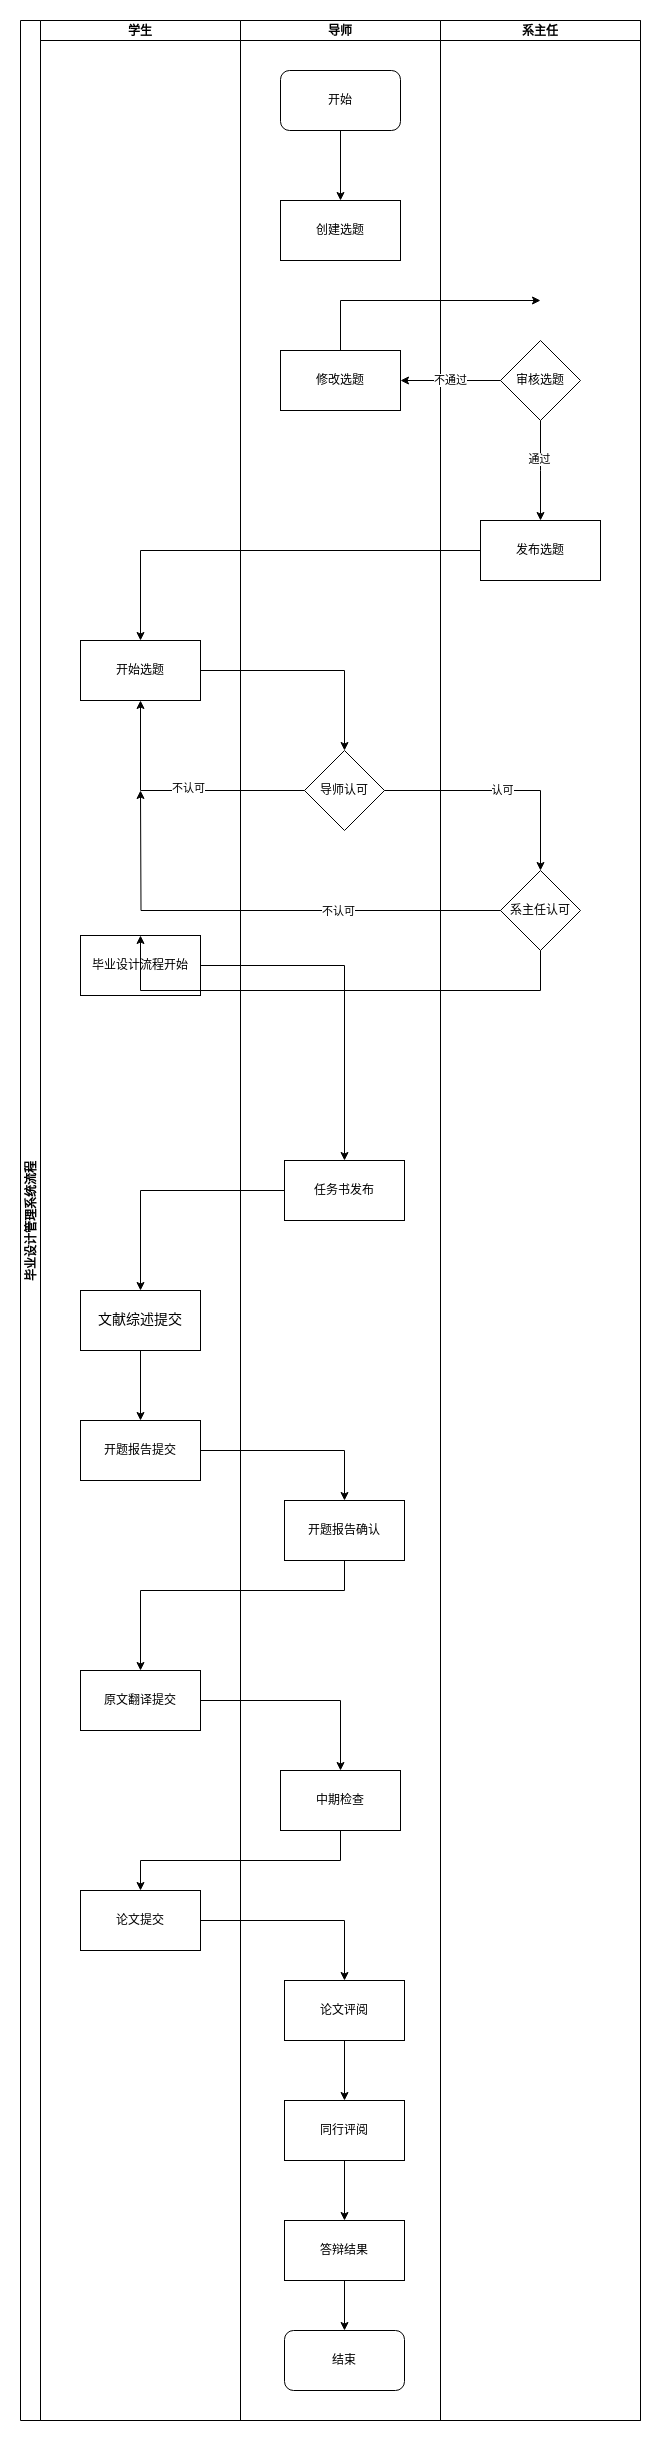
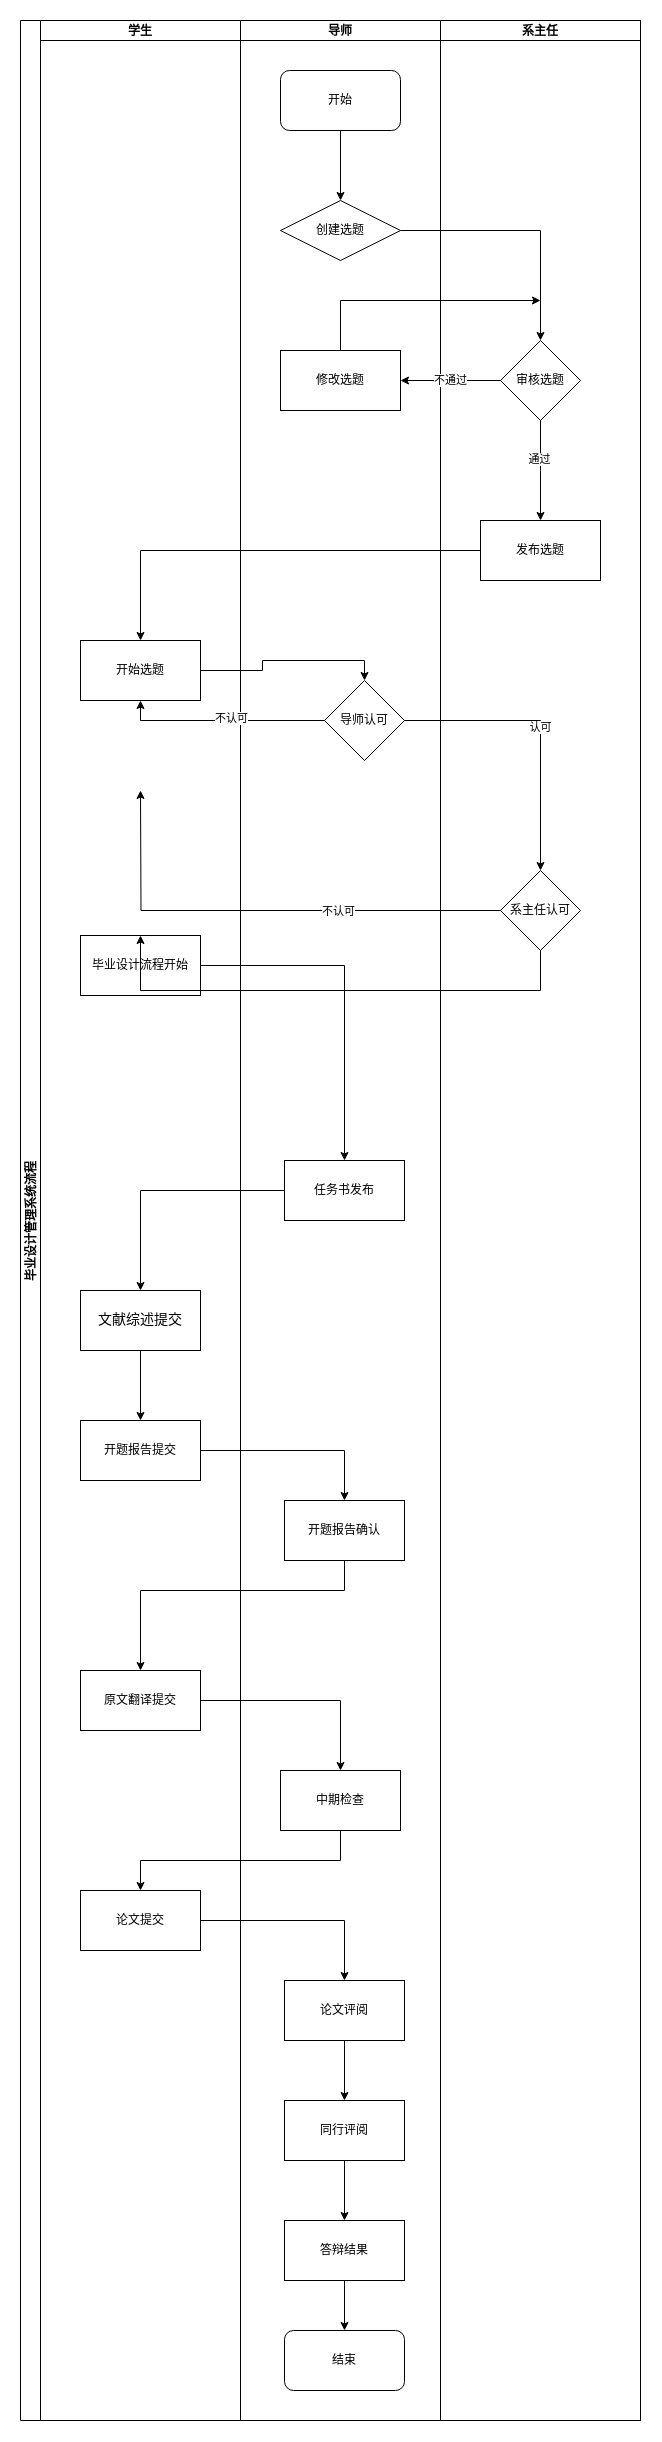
node "创建选题": shape rectangle -> diamond
edge "创建选题" -> "审核选题": added
node "导师认可": moved (345, 791) -> (365, 721)
